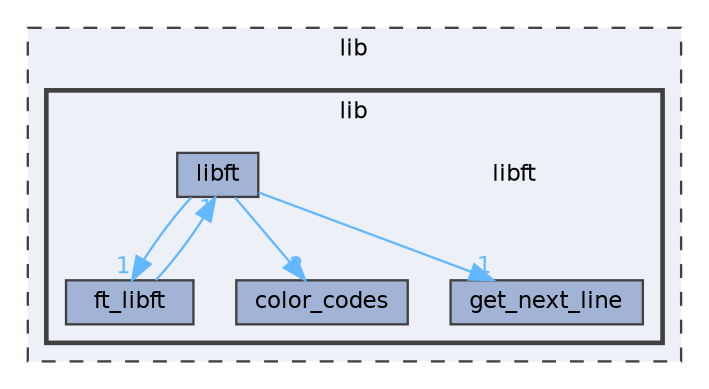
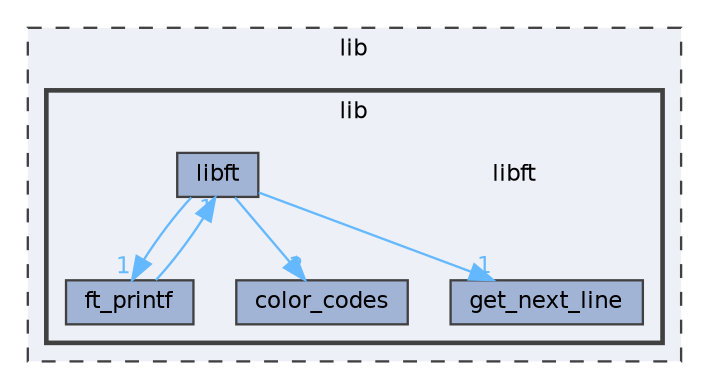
node "ft_libft": label "ft_libft" -> "ft_printf"
